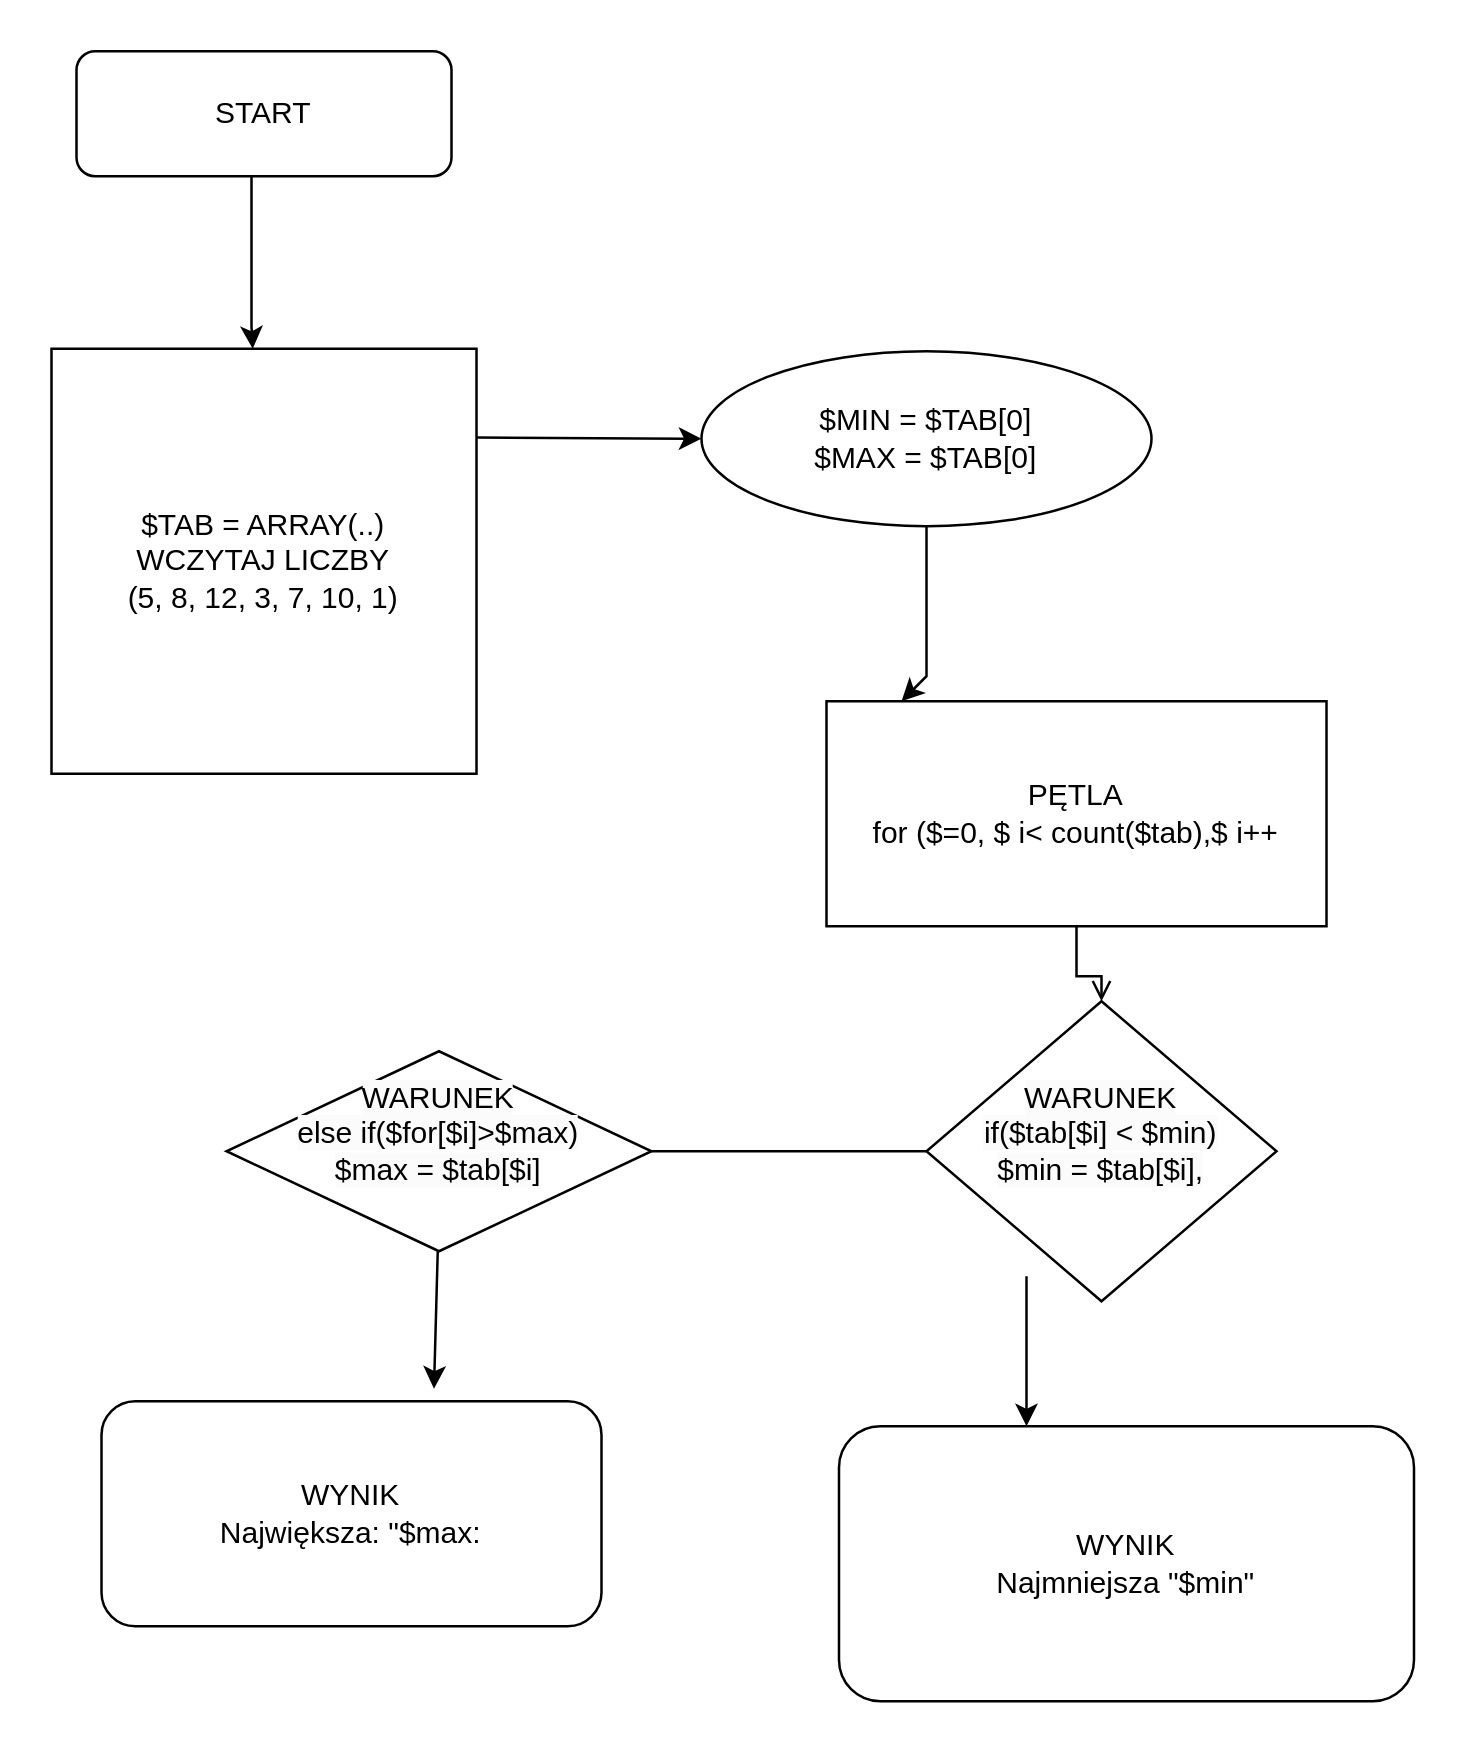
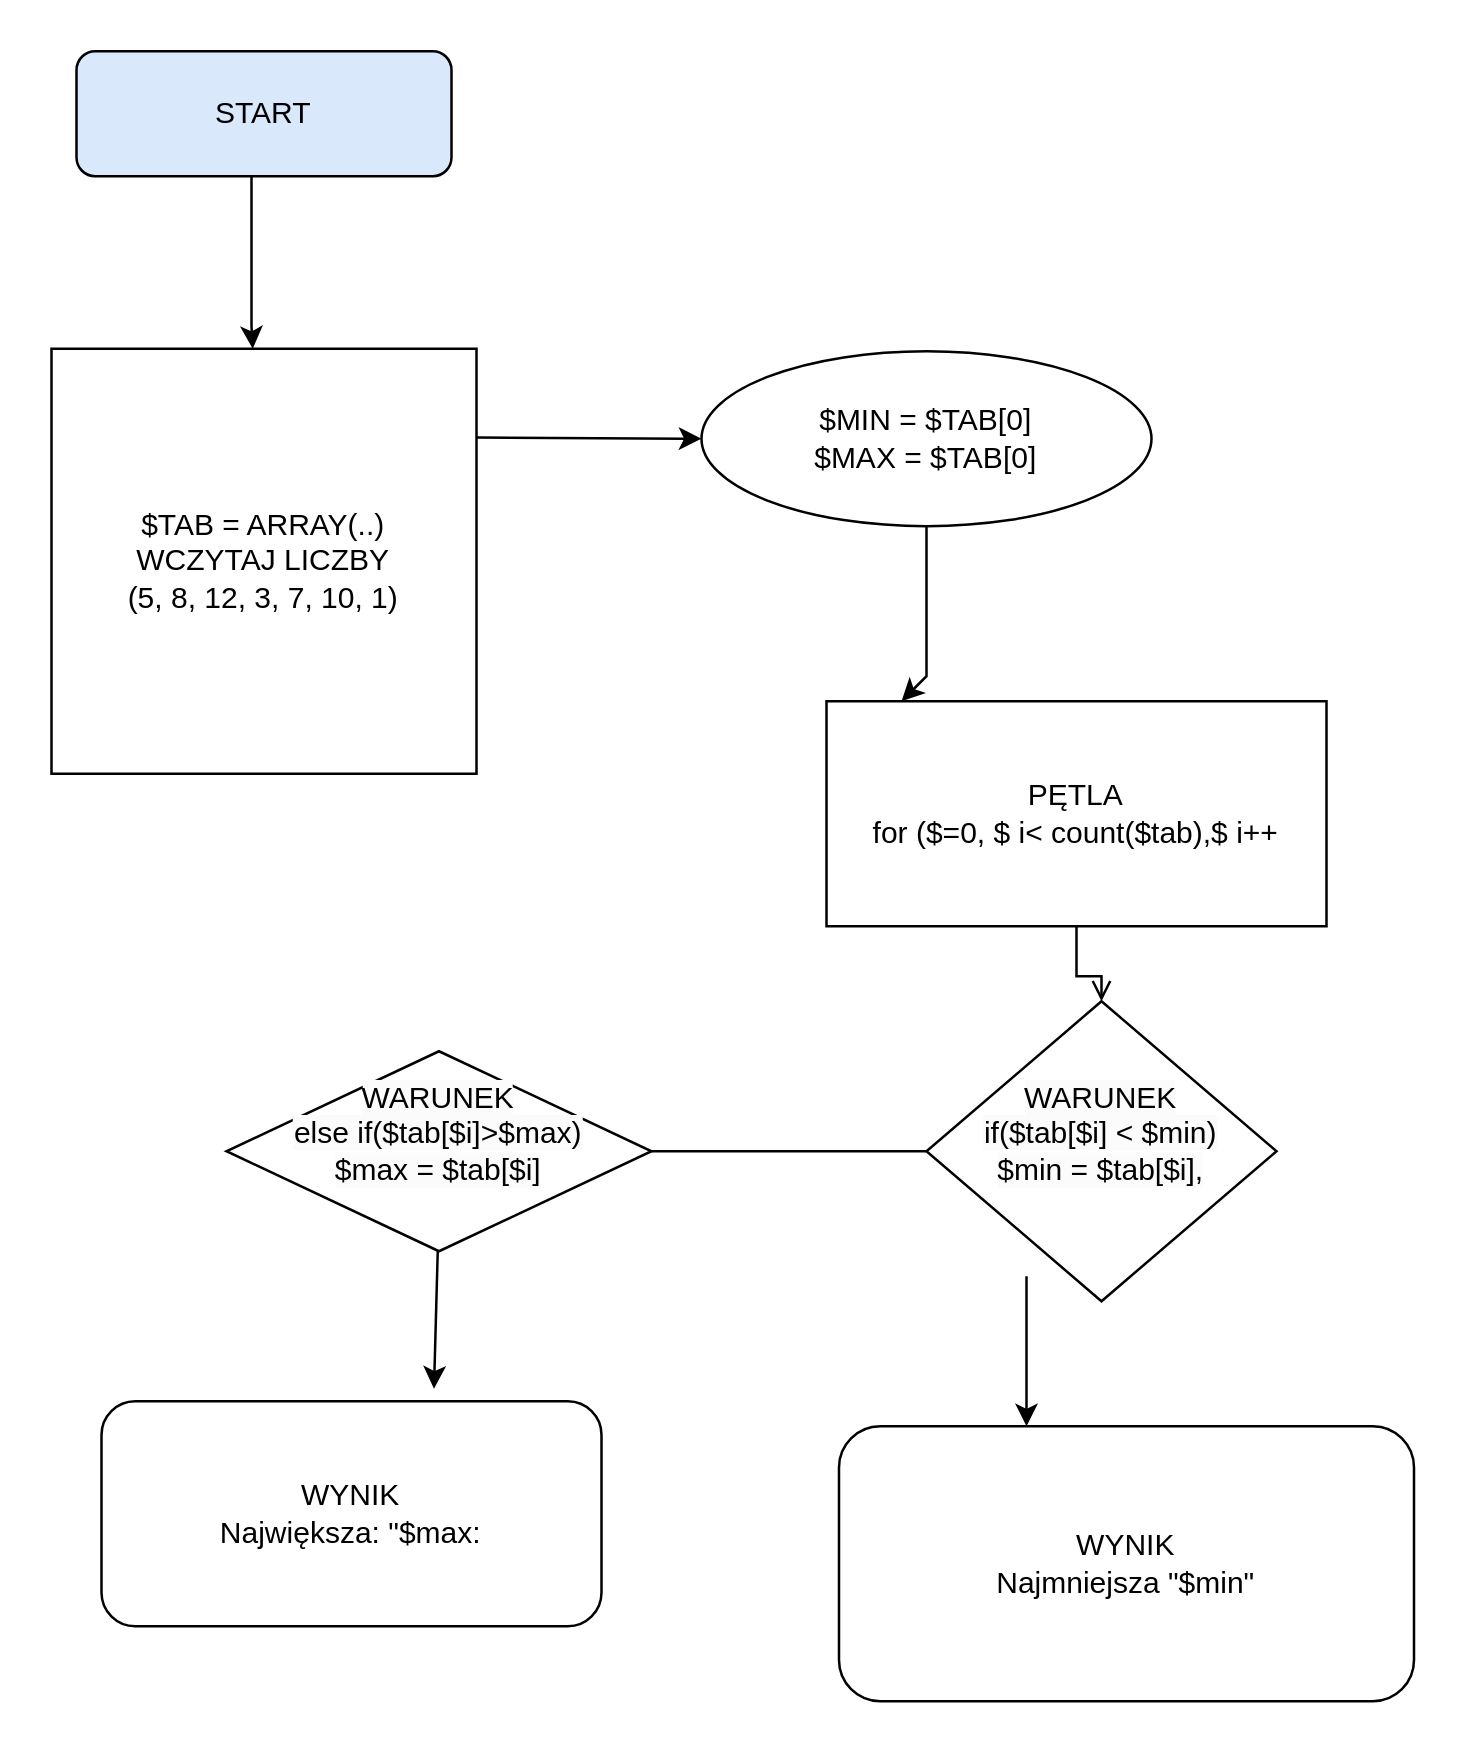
node "START": fillcolor #ffffff -> #dae8fc
node "WARUNEKelse if($for[$i]>$max)$max = $tab[$i]": label "WARUNEKelse if($for[$i]>$max)$max = $tab[$i]" -> "WARUNEKelse if($tab[$i]>$max)$max = $tab[$i]"
